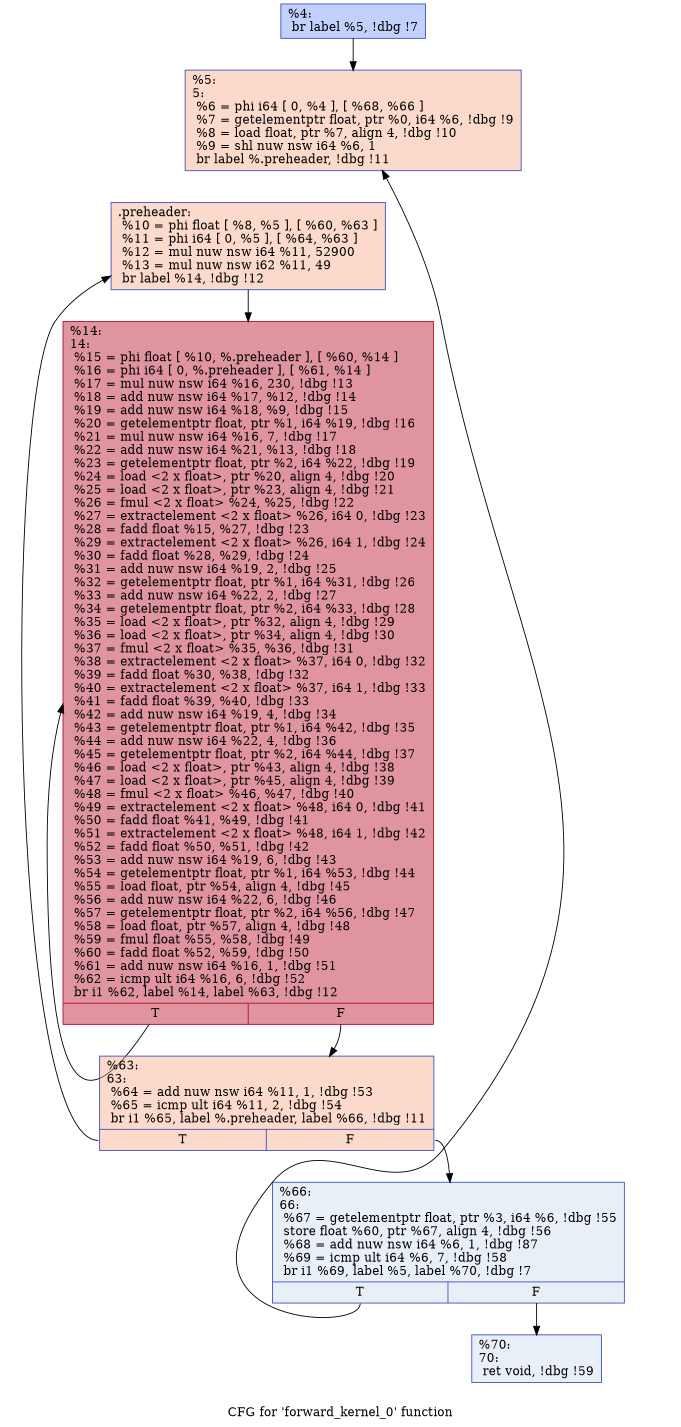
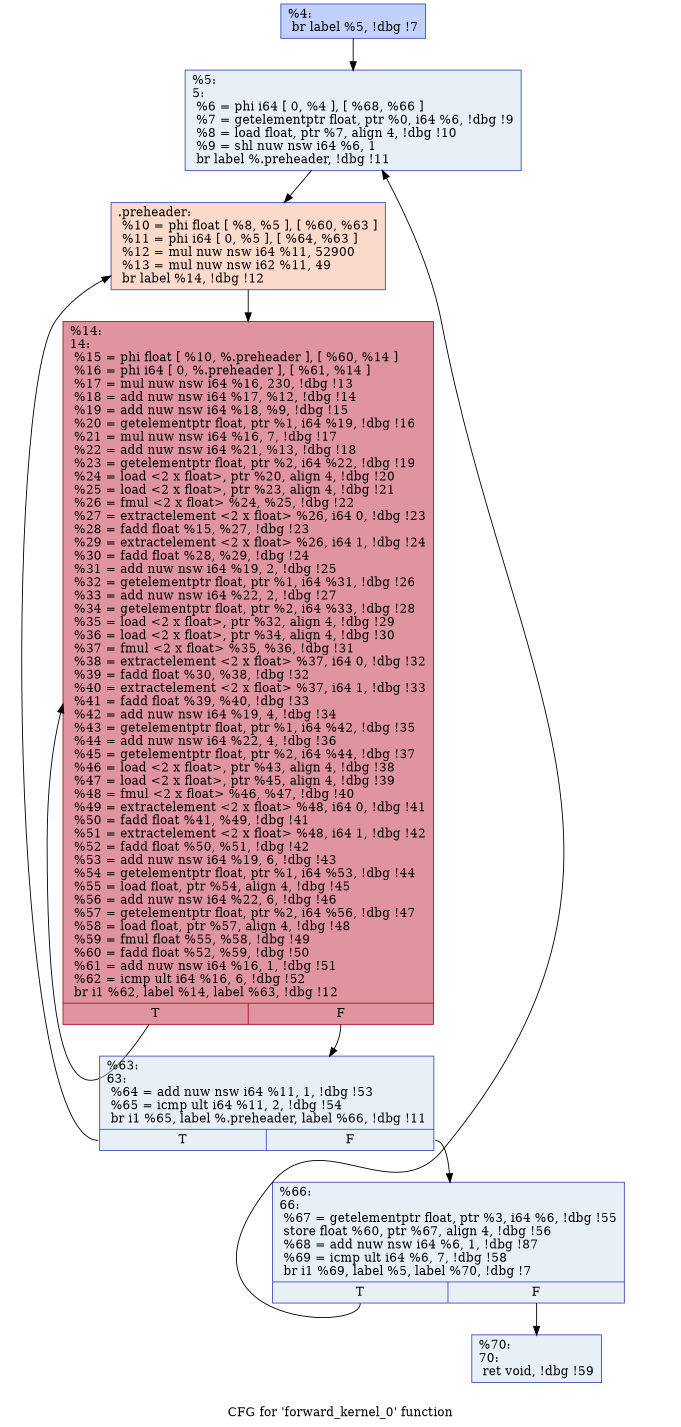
node "%5:": fillcolor #f7a88970 -> #cedaeb70
edge "%5:" -> ".preheader:": added
node "%63:": fillcolor #f7a88970 -> #cedaeb70
